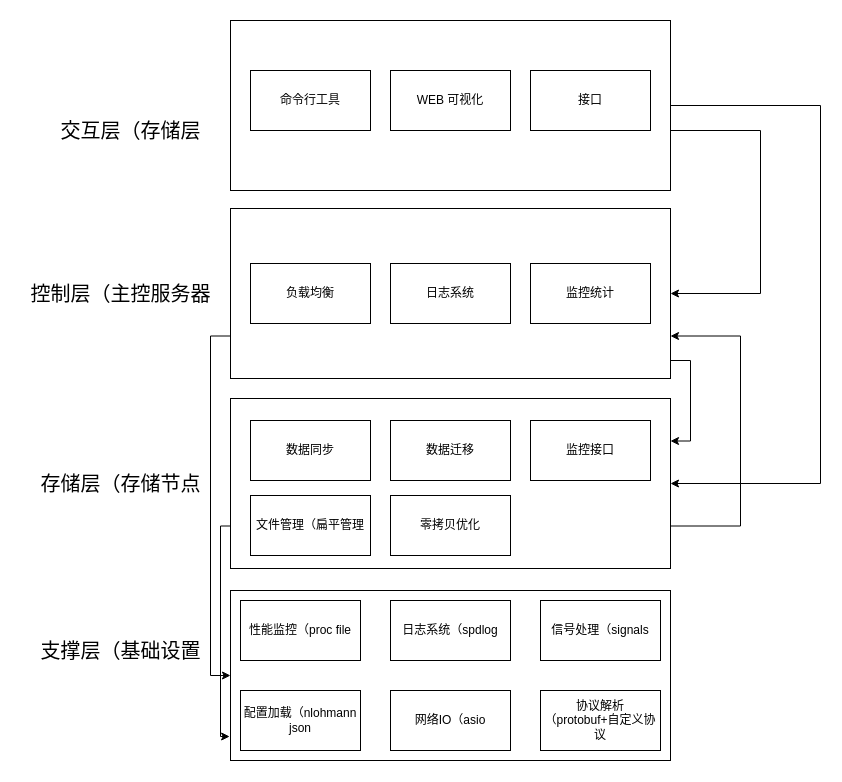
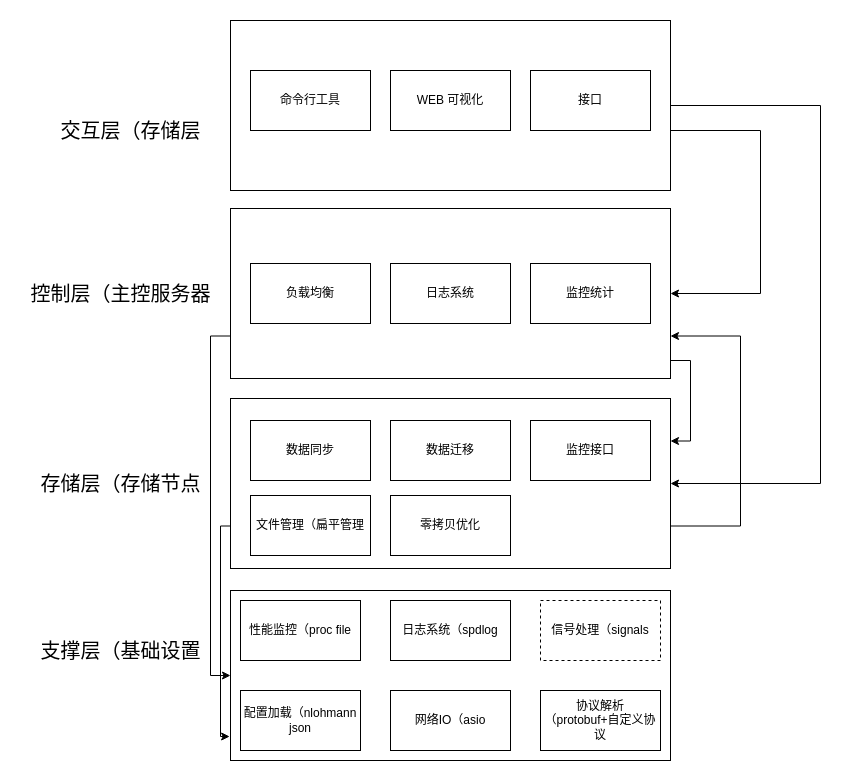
node "信号处理（signals": style solid -> dashed
